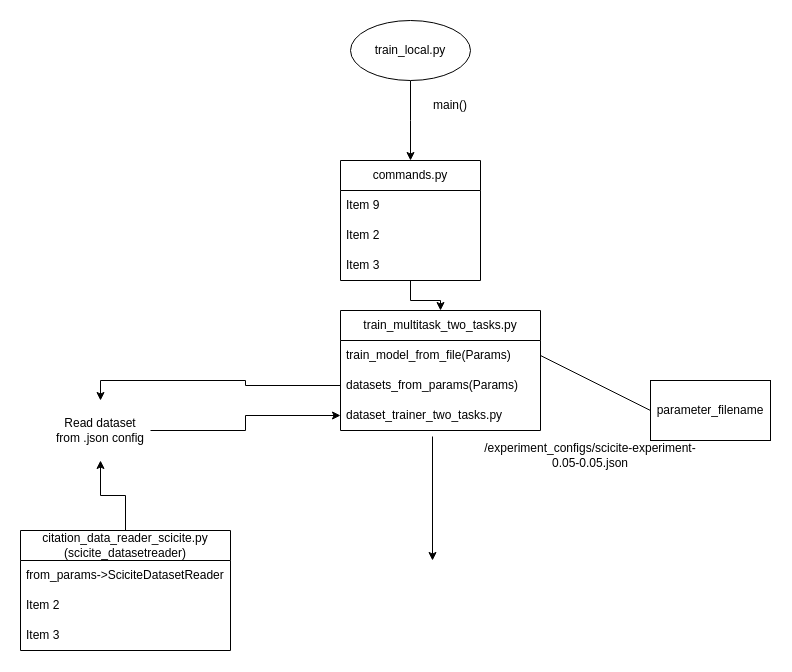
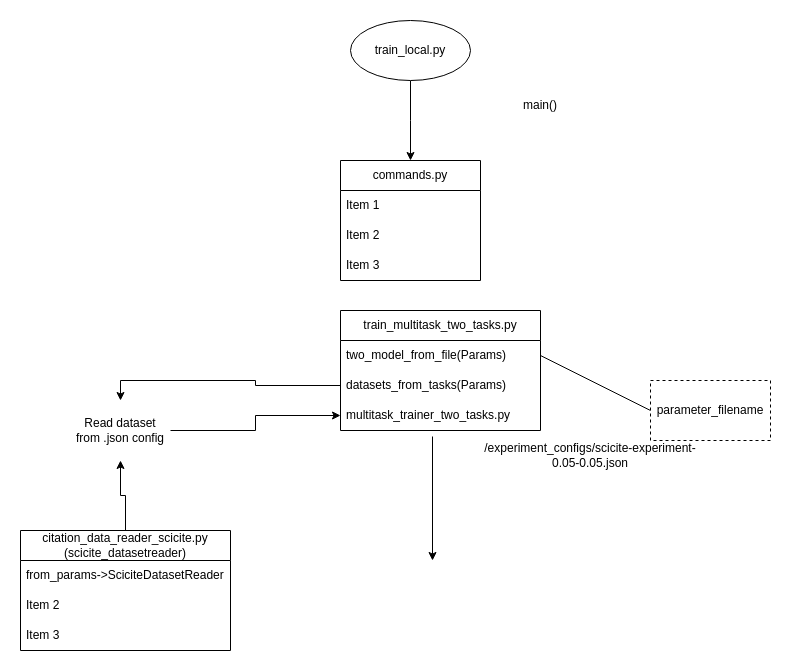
node "main()": moved (451, 106) -> (541, 106)
node "Item 9": label "Item 9" -> "Item 1"
edge "commands.py" -> "train_multitask_two_tasks.py": removed
node "train_model_from_file(Params)": label "train_model_from_file(Params)" -> "two_model_from_file(Params)"
node "datasets_from_params(Params)": label "datasets_from_params(Params)" -> "datasets_from_tasks(Params)"
node "parameter_filename": style solid -> dashed
node "dataset_trainer_two_tasks.py": label "dataset_trainer_two_tasks.py" -> "multitask_trainer_two_tasks.py"
node "Read dataset from .json config": moved (101, 431) -> (121, 431)
